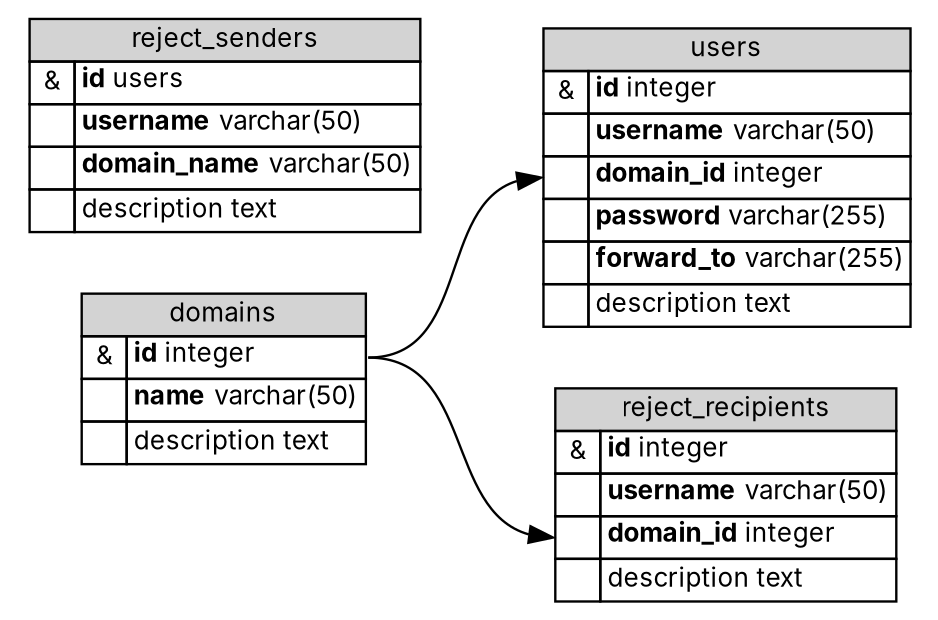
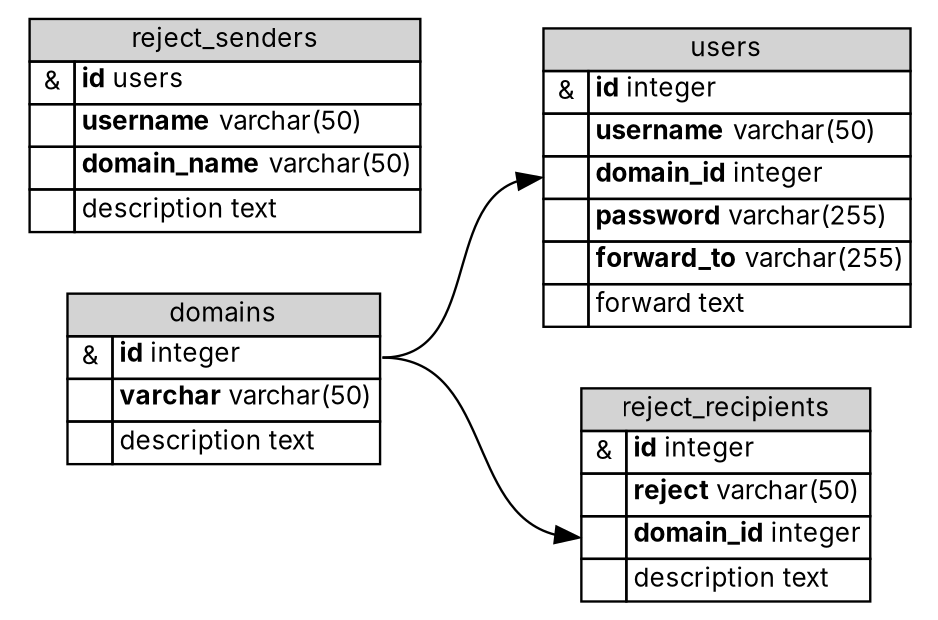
node "users": text "description text" -> "forward text"
node "domains": text "name" -> "varchar"
node "reject_recipients": text "username" -> "reject"
